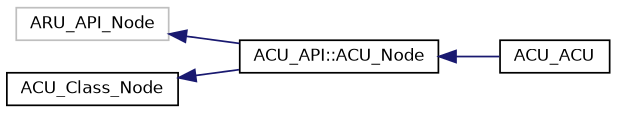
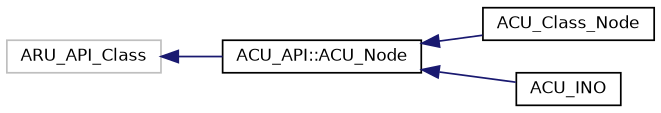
node "ARU_API_Node": label "ARU_API_Node" -> "ARU_API_Class"
node "ACU_ACU": label "ACU_ACU" -> "ACU_INO"
edge "ACU_API::ACU_Node" -> "ACU_Class_Node": reversed
